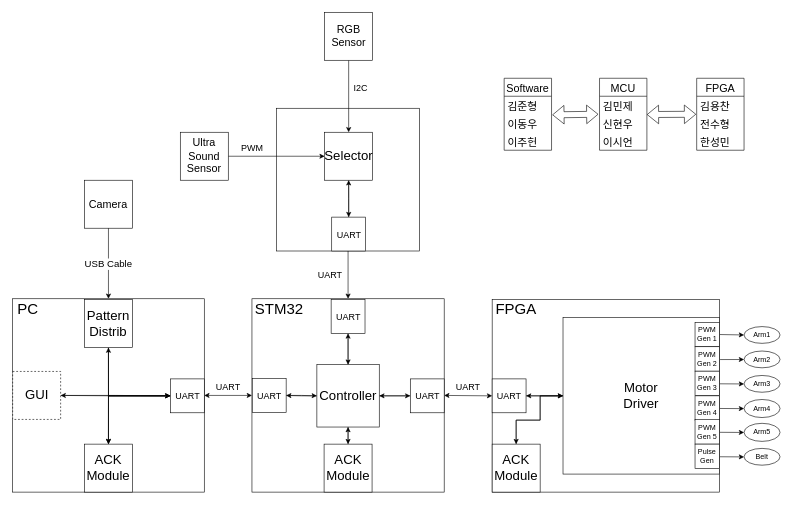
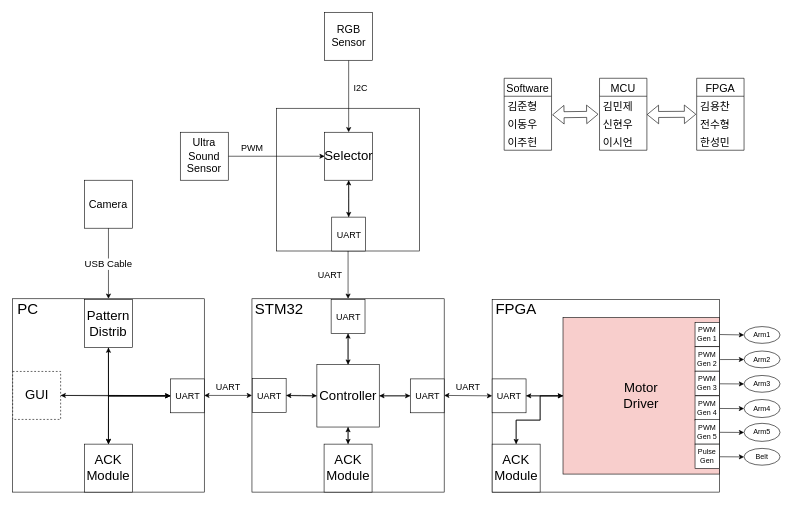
node "Motor Driver": fillcolor #ffffff -> #f8cecc
